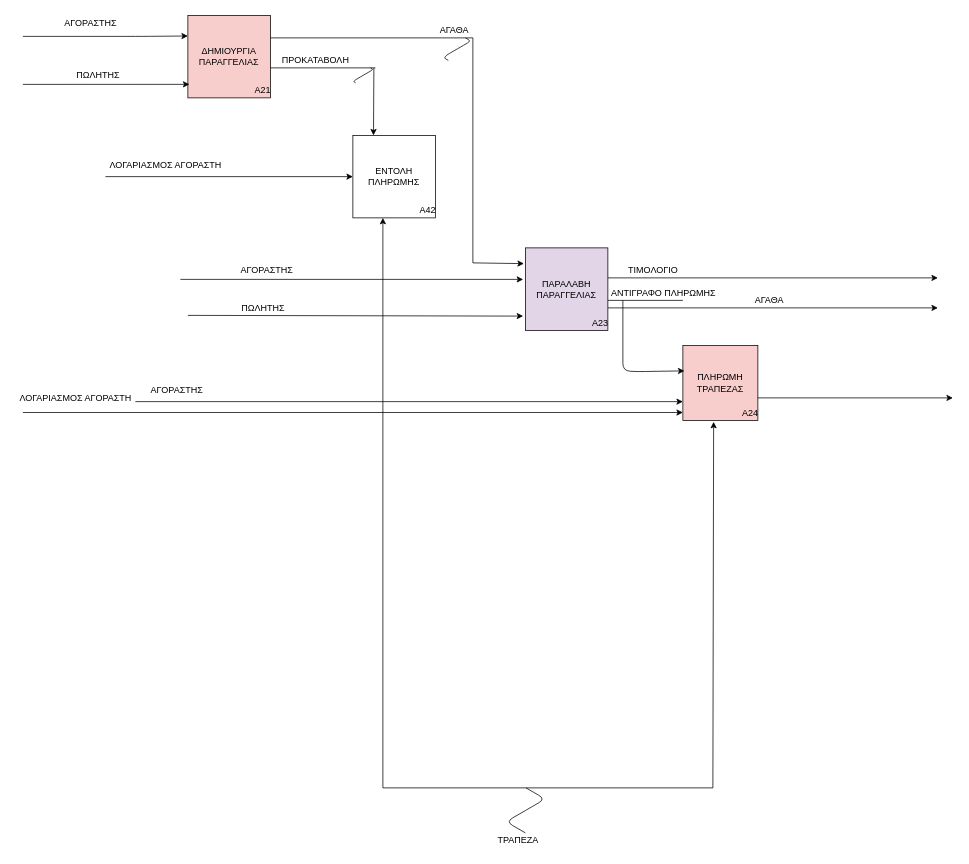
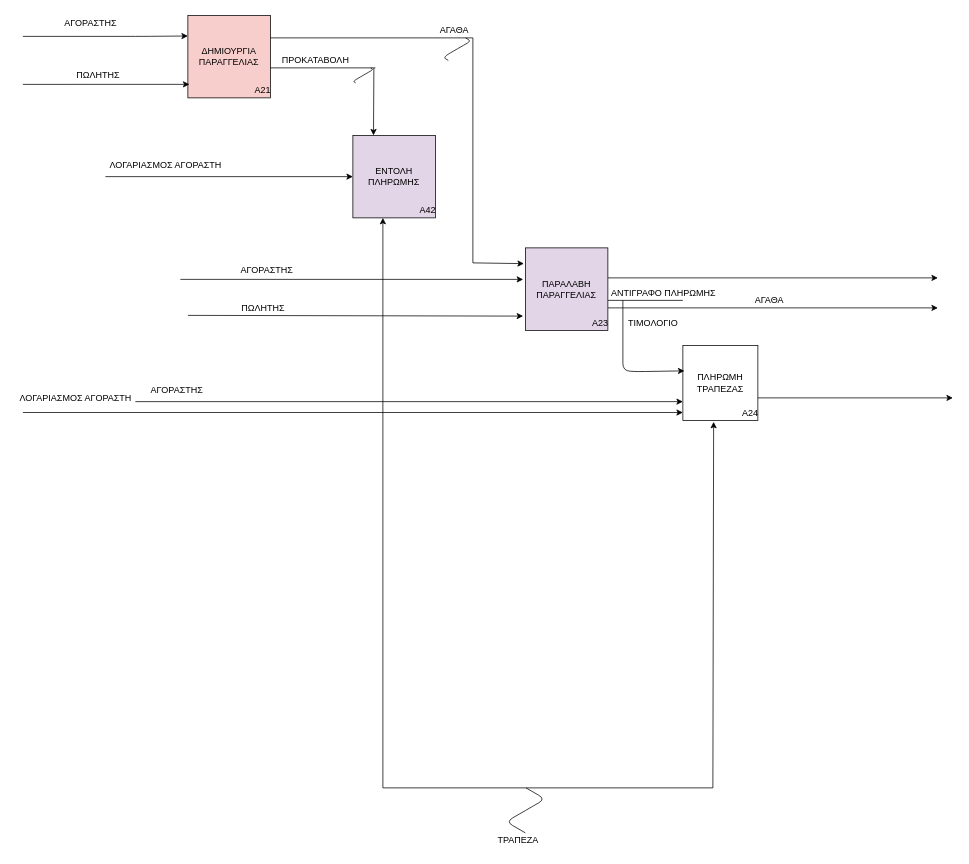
node "ΕΝΤΟΛΗ ΠΛΗΡΩΜΗΣ": fillcolor #ffffff -> #e1d5e7
node "ΤΙΜΟΛΟΓΙΟ": moved (653, 270) -> (653, 323)
node "ΠΛΗΡΩΜΗ ΤΡΑΠΕΖΑΣ": fillcolor #f8cecc -> #ffffff
